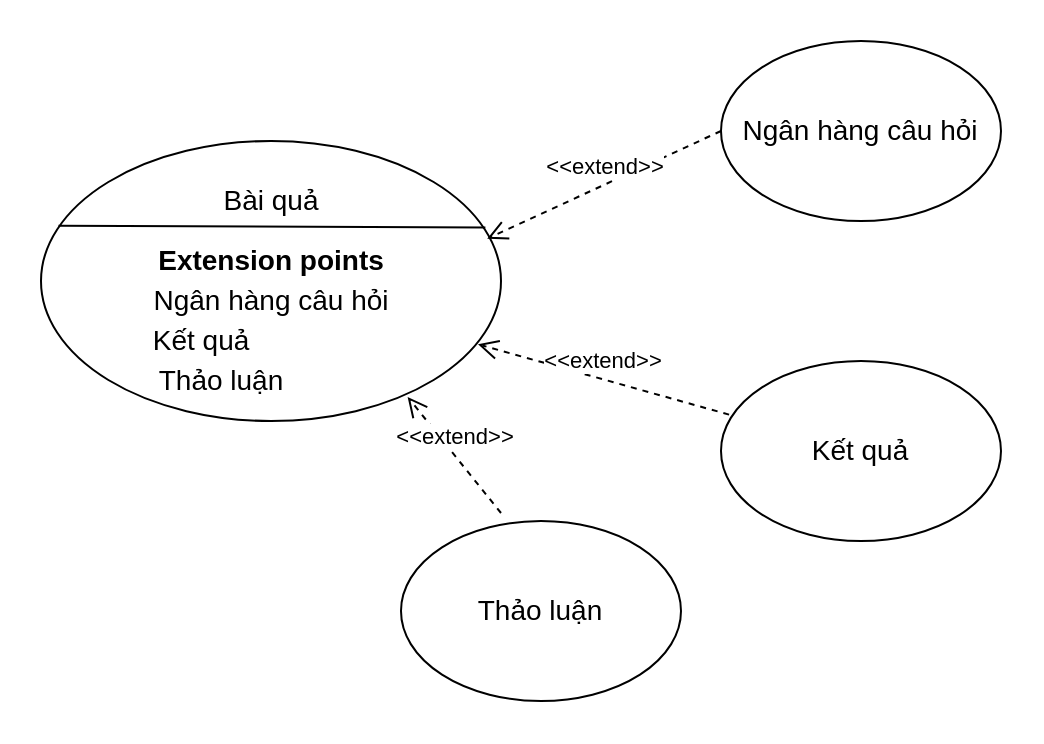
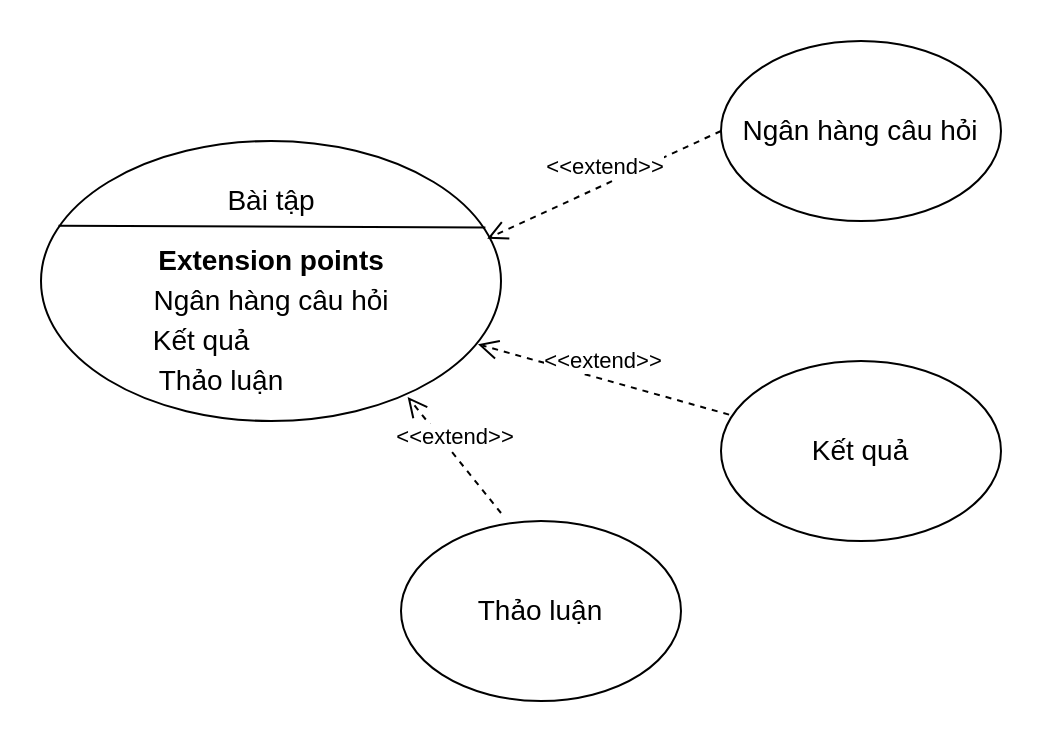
node "Bài quả": label "Bài quả" -> "Bài tập"
